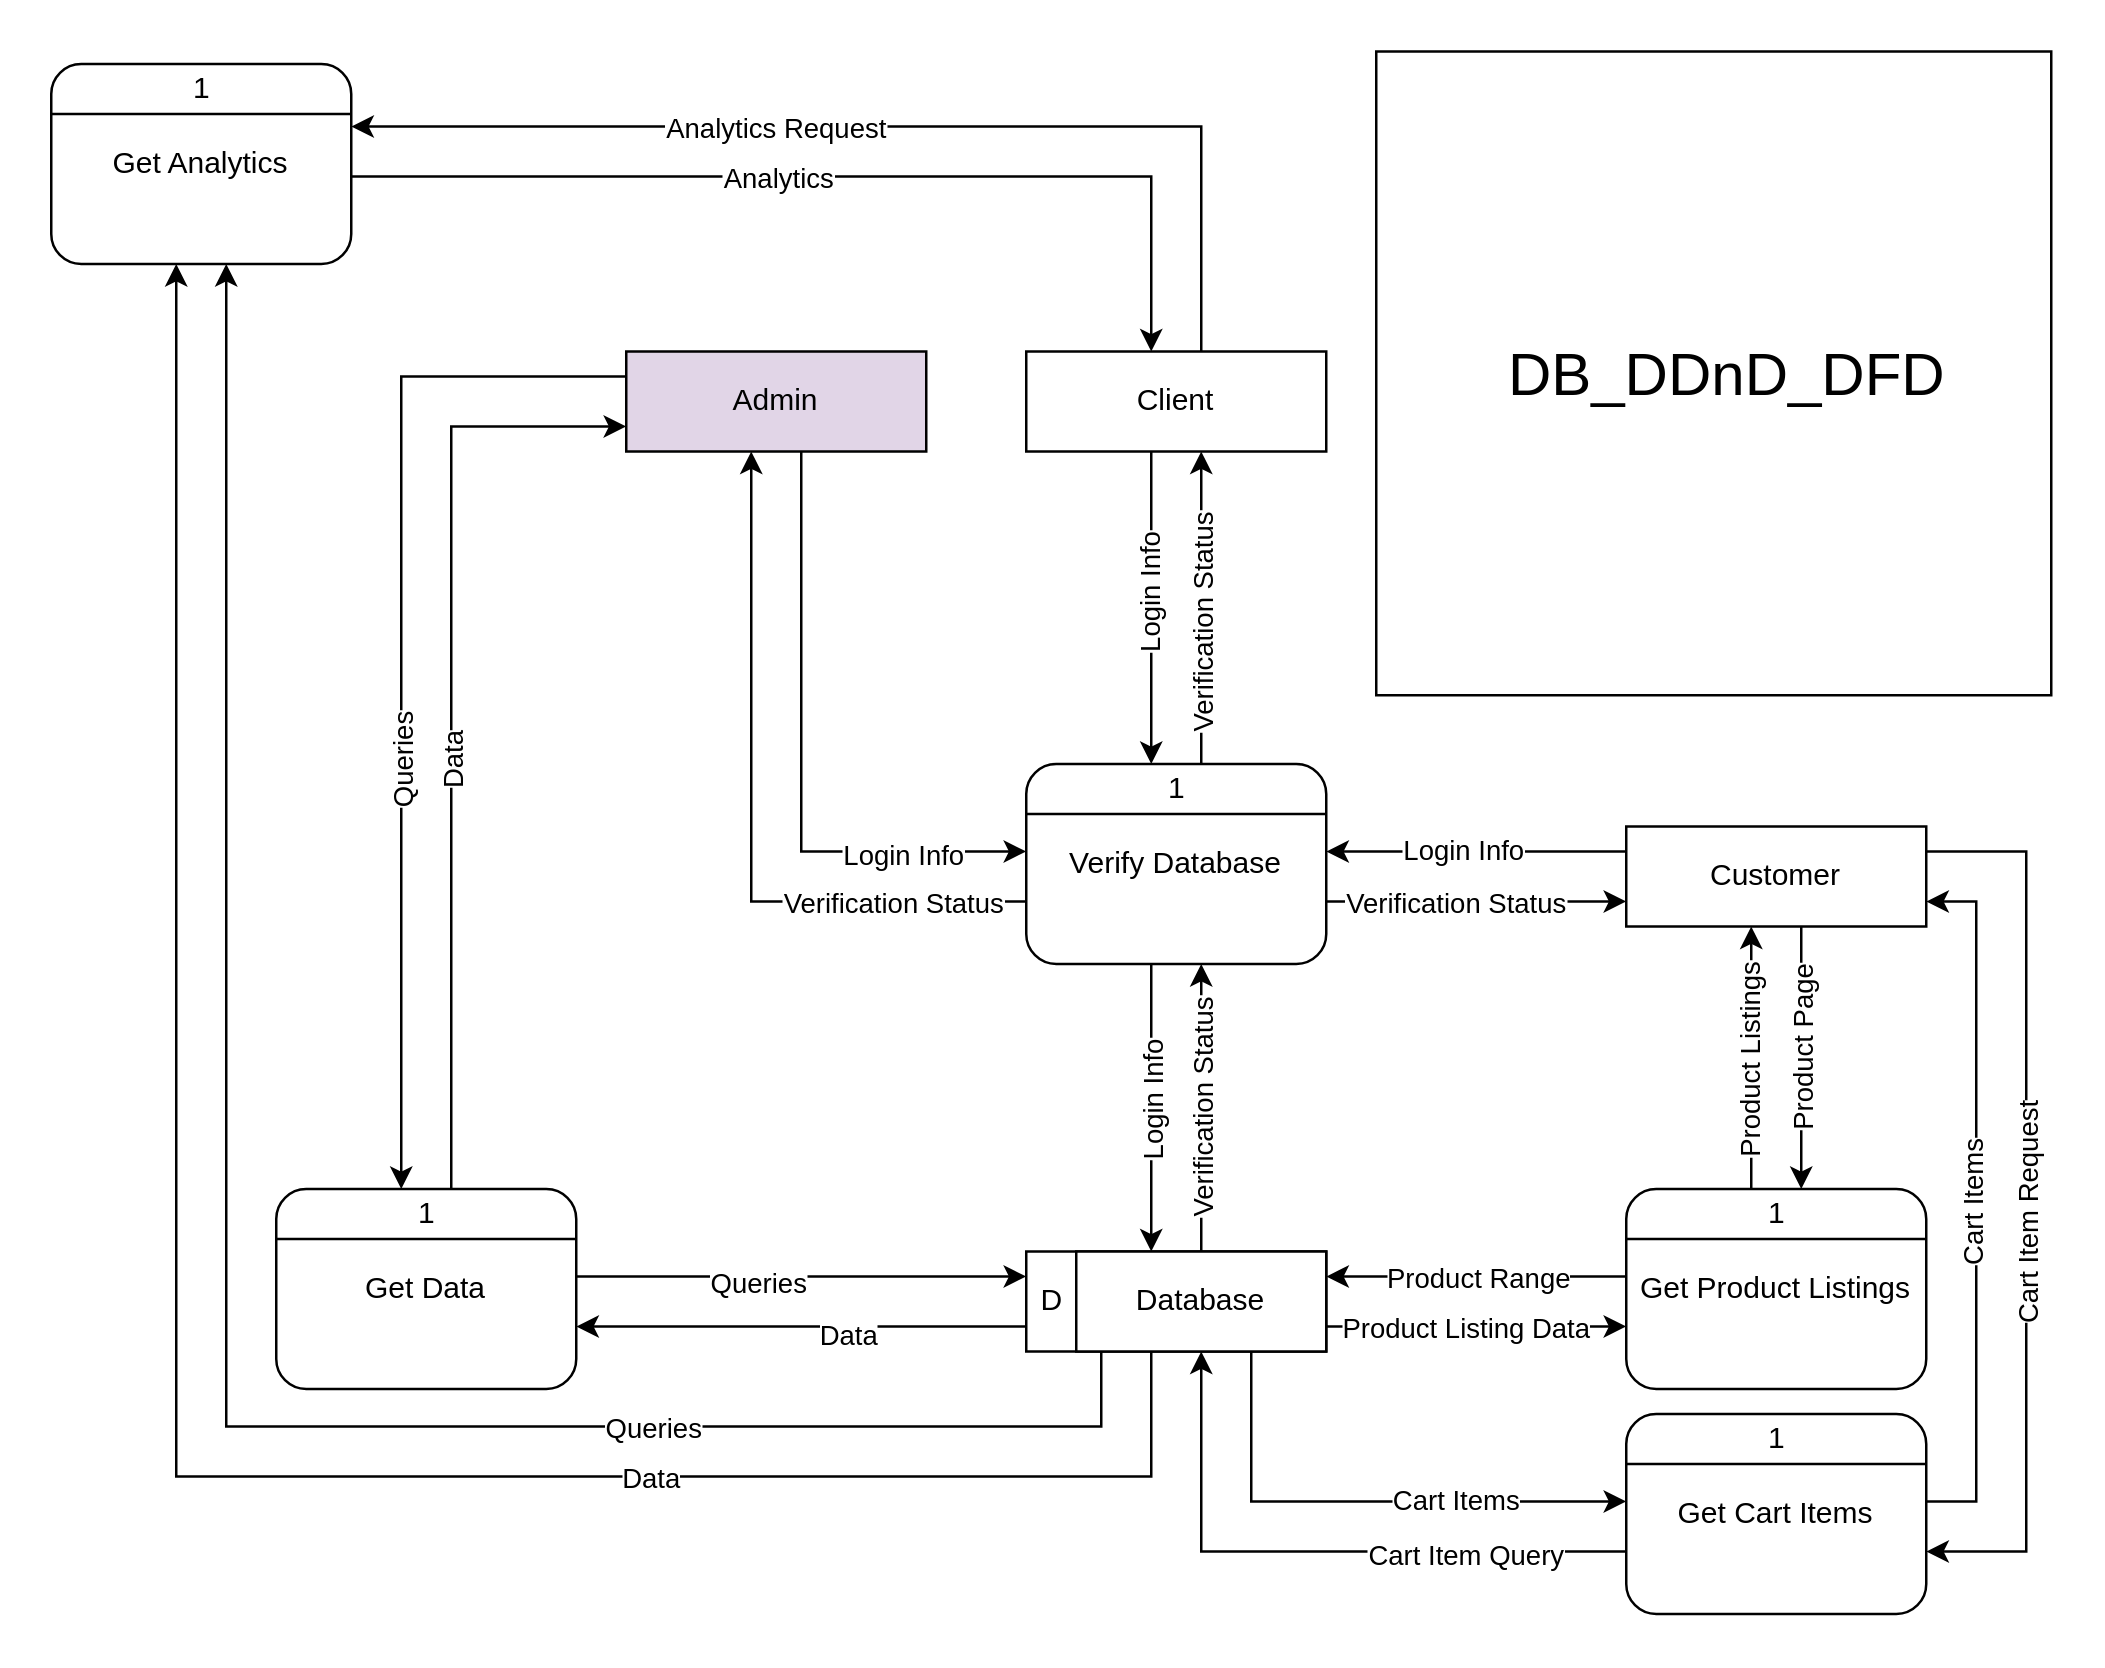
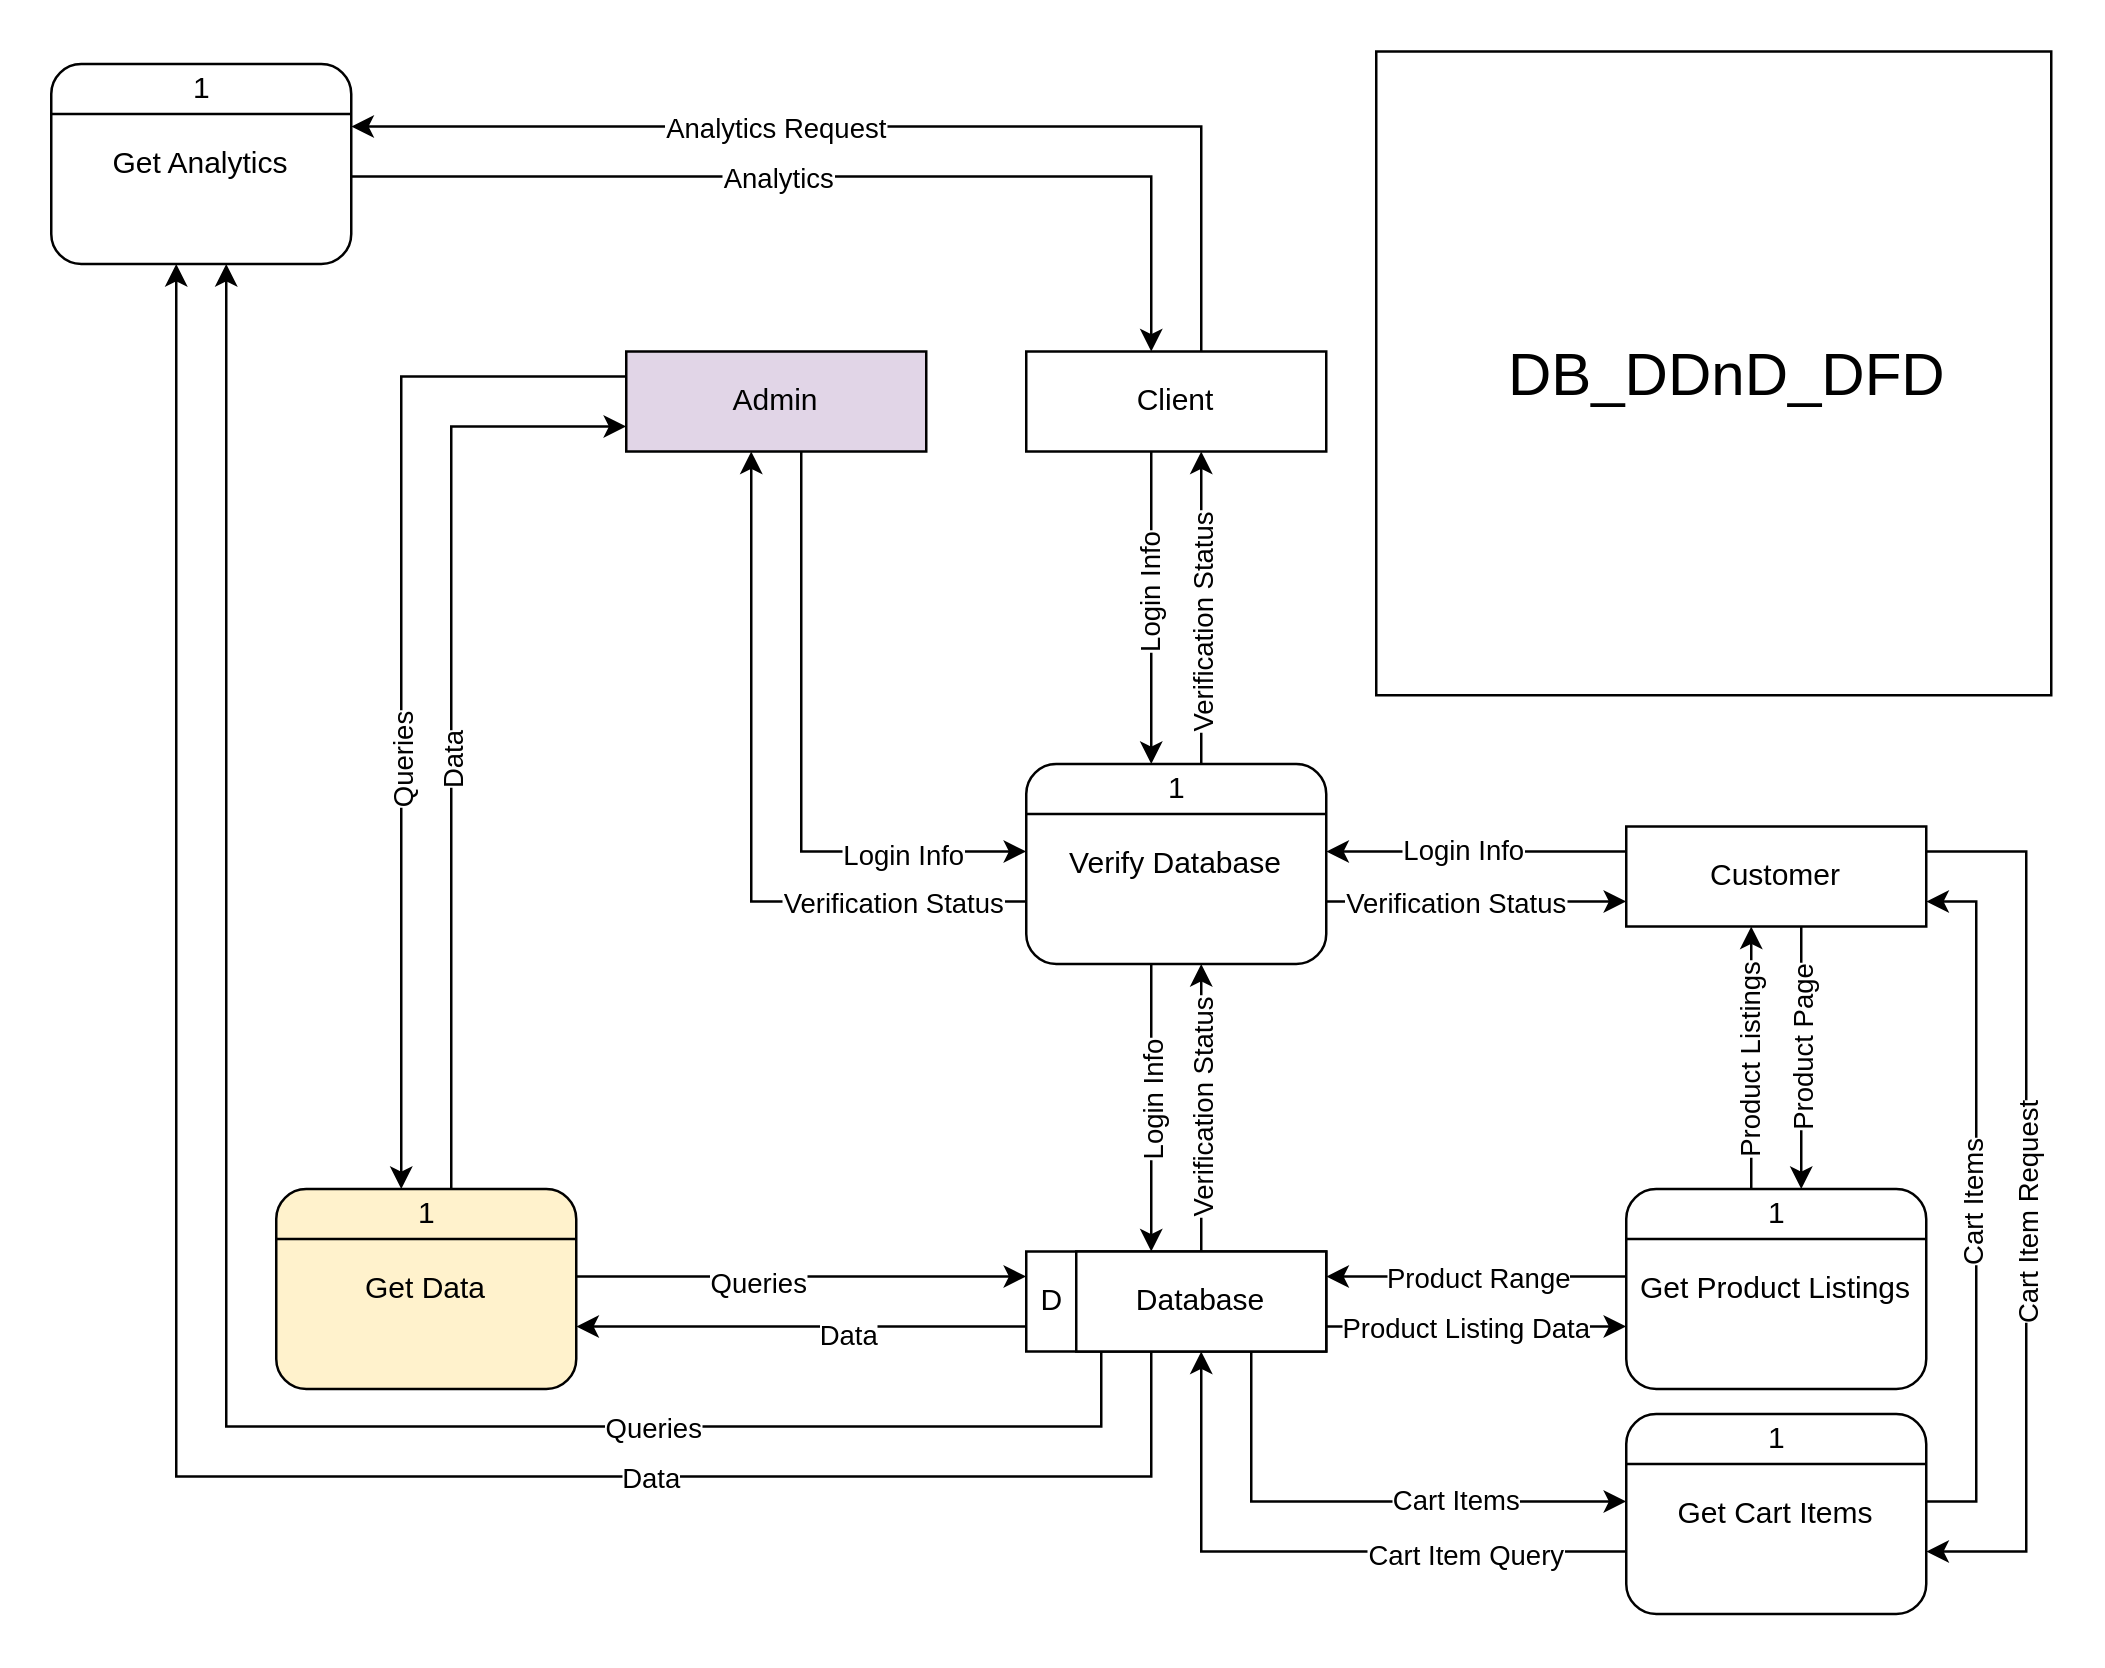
node "Get Data": fillcolor #ffffff -> #fff2cc
